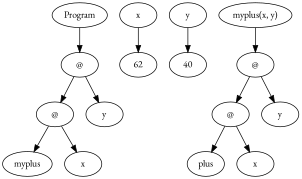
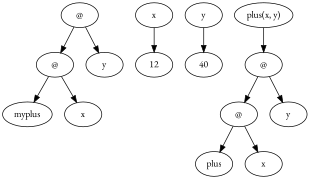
node "Program": removed
node "myplus(x, y)": label "myplus(x, y)" -> "plus(x, y)"
node "62": label "62" -> "12"
